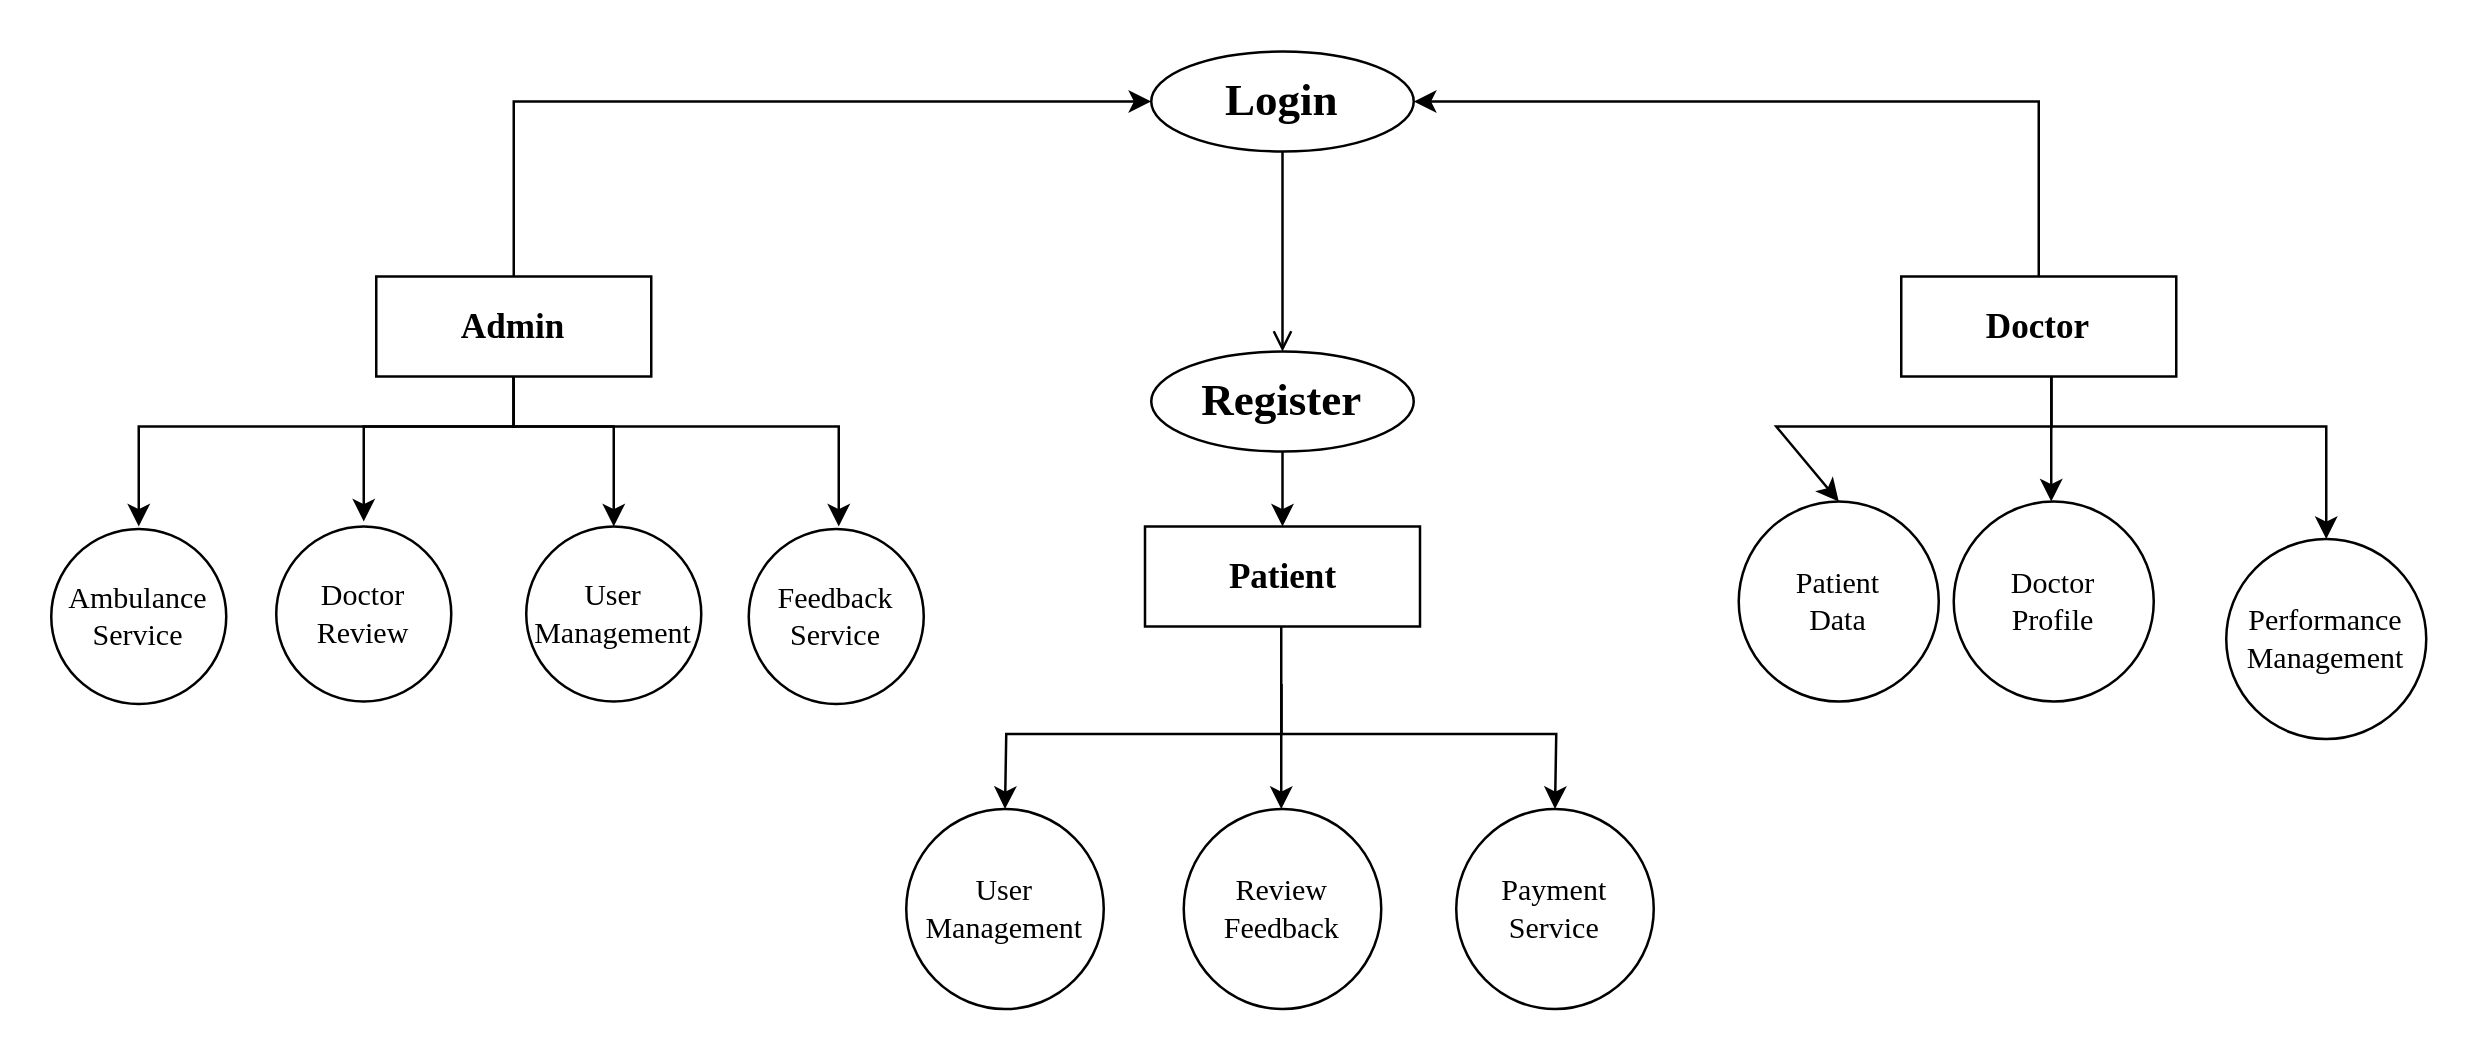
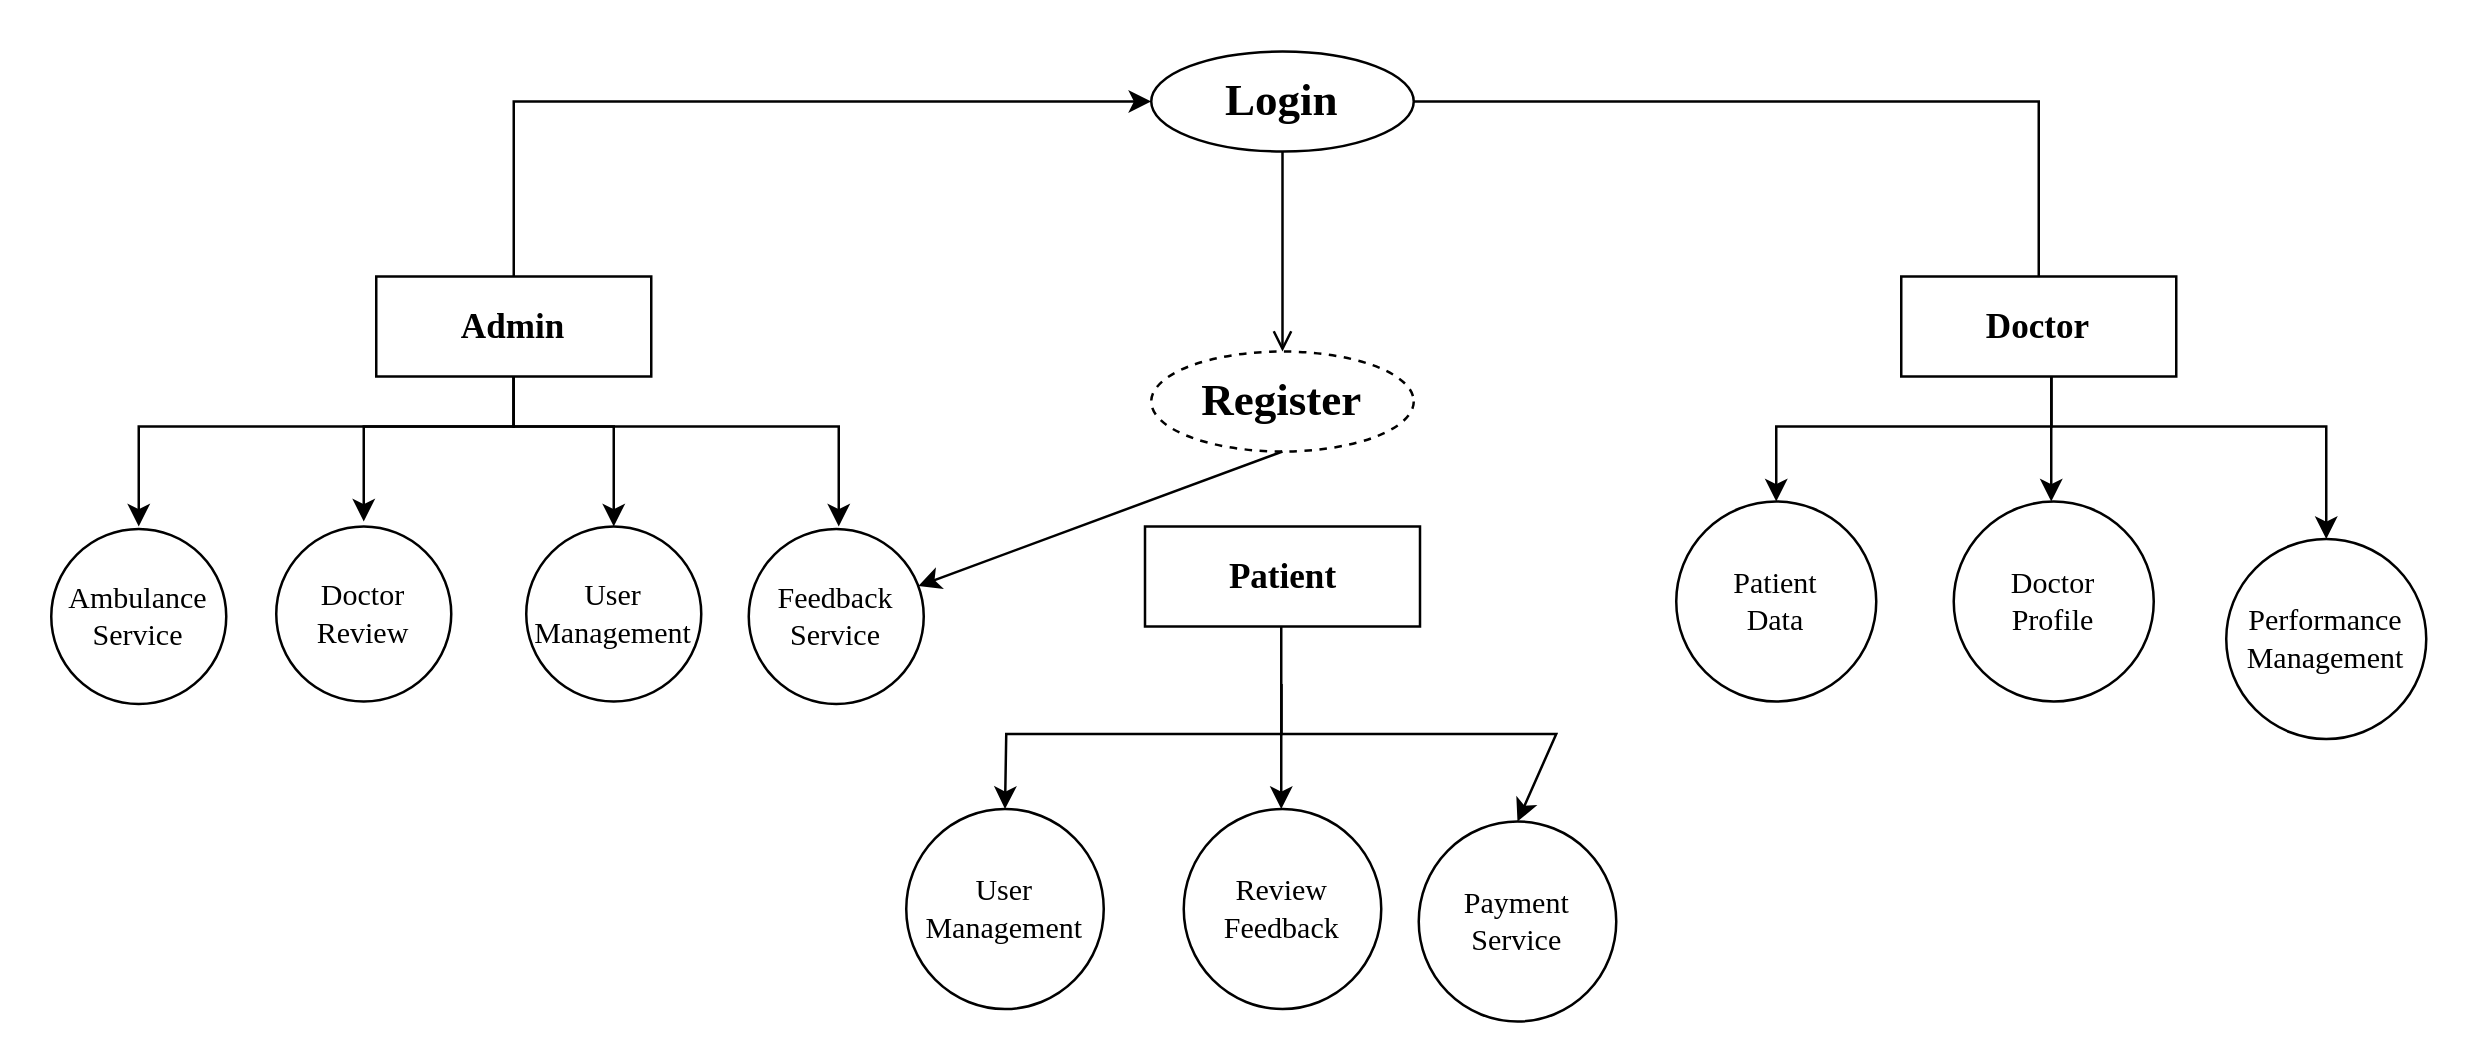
edge "Doctor" -> "Login": arrowhead classic -> none
node "Register": style solid -> dashed
edge "Register" -> "Patient": now "Register" -> "Feedback Service"
node "Patient Data": moved (1839, 601) -> (1776, 601)
node "Payment Service": moved (1555, 909) -> (1518, 921)
